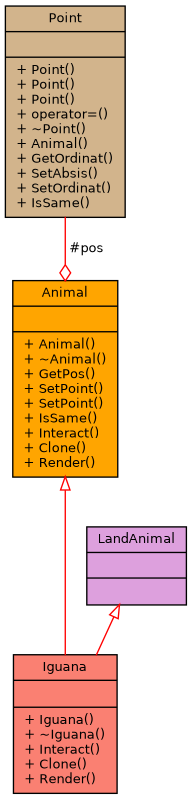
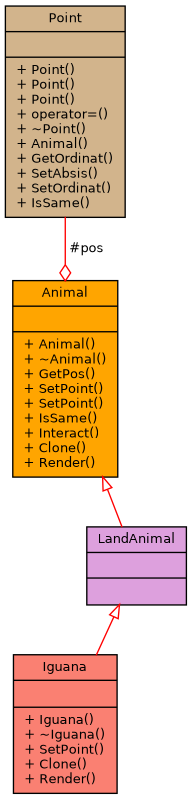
edge "Iguana" -> "Animal": now "LandAnimal" -> "Animal"
node "Iguana": text "+ Interact()" -> "+ SetPoint()"
